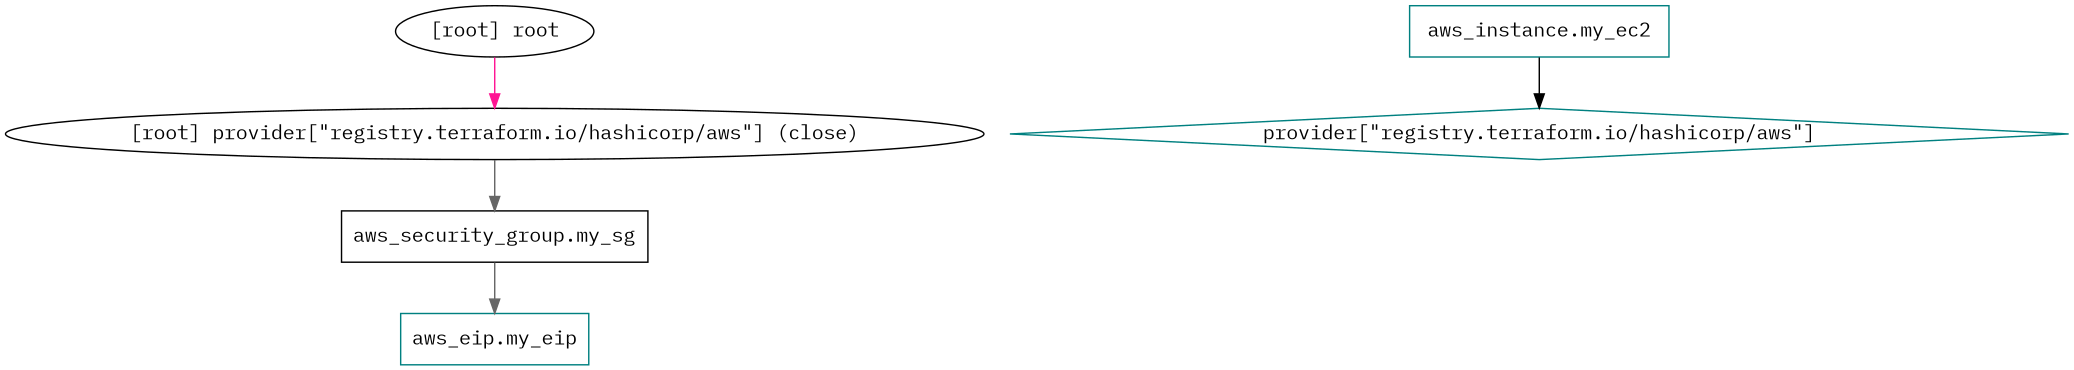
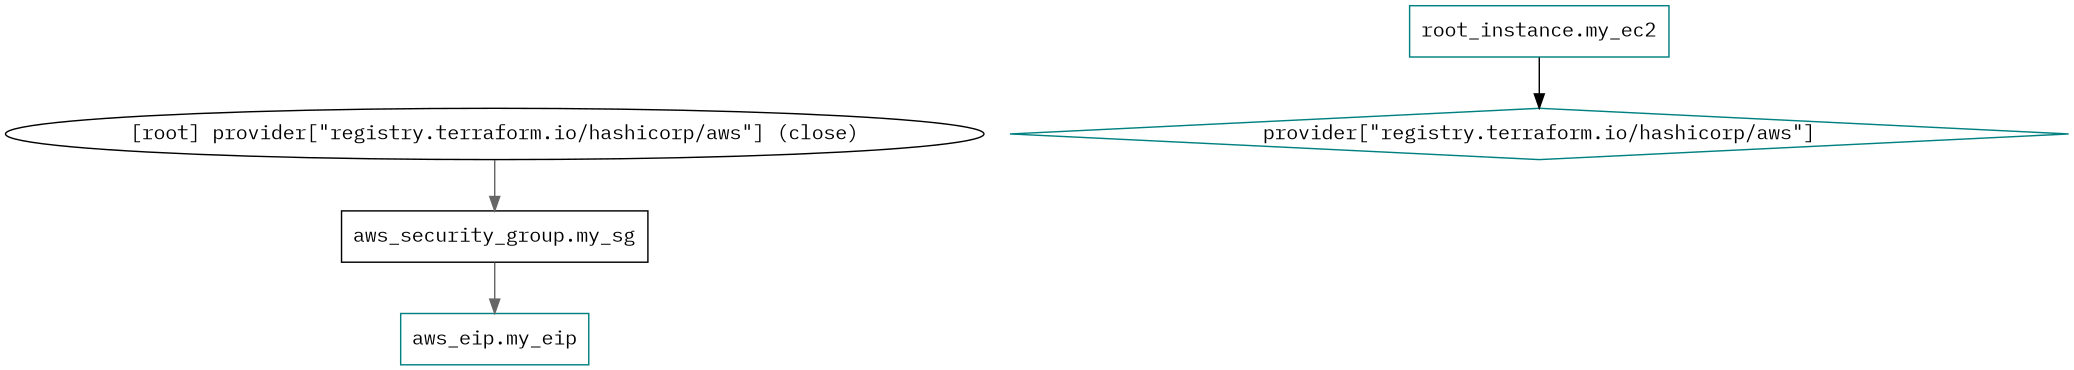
node "[root] root": removed
node "aws_instance.my_ec2": label "aws_instance.my_ec2" -> "root_instance.my_ec2"
